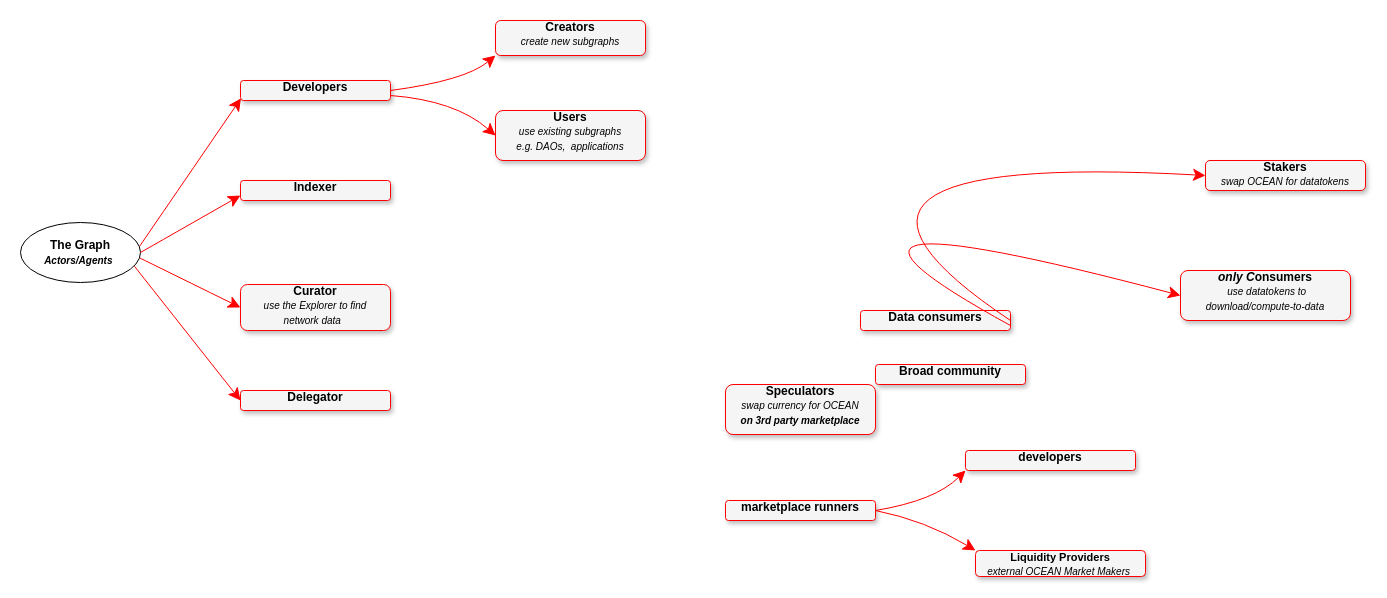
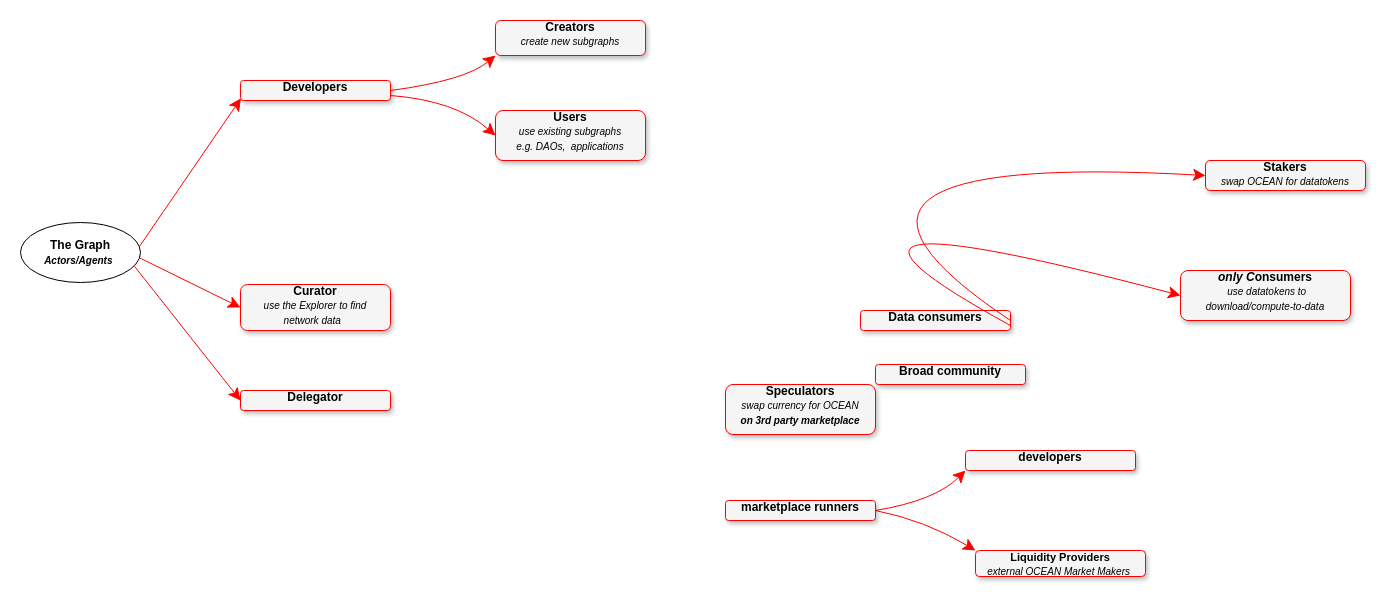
node "Indexer": removed
edge "The Graph Actors/Agents" -> "Indexer": removed
